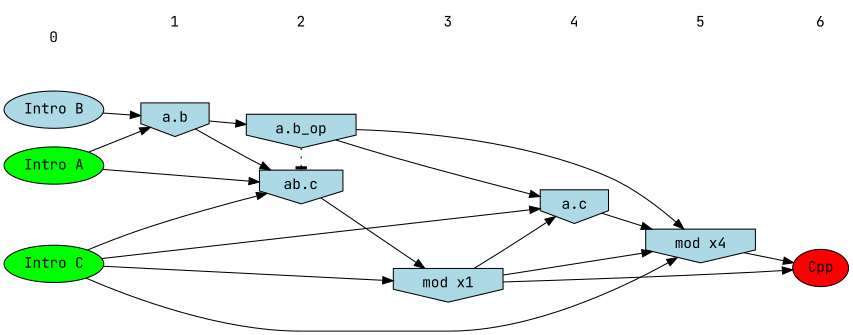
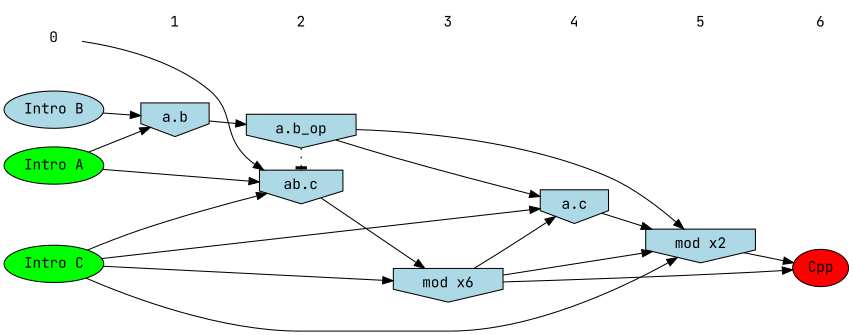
edge "a.b" -> "ab.c": now "0" -> "ab.c"
node "mod x4": label "mod x4" -> "mod x2"
node "mod x1": label "mod x1" -> "mod x6"
